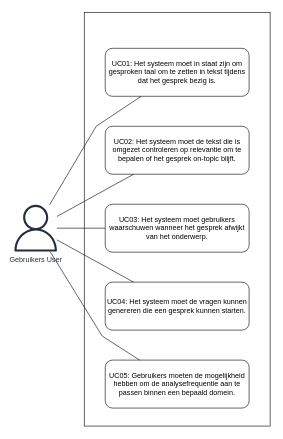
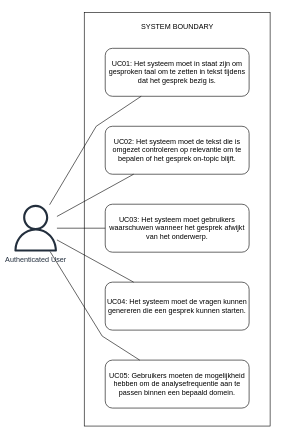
node "SYSTEM BOUNDARY": added
node "Gebruikers User": label "Gebruikers User" -> "Authenticated User"
